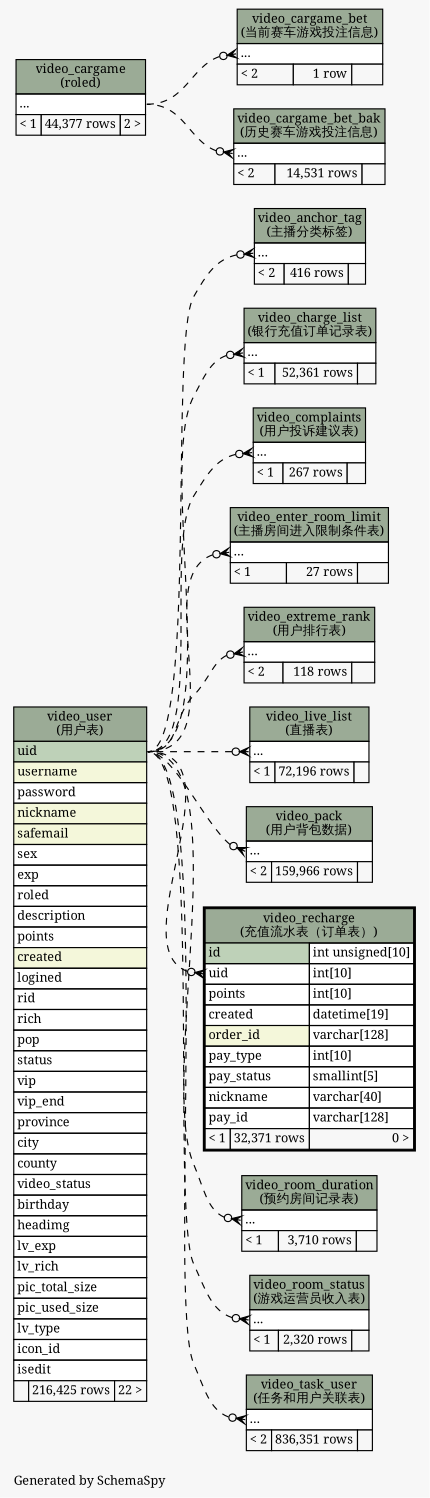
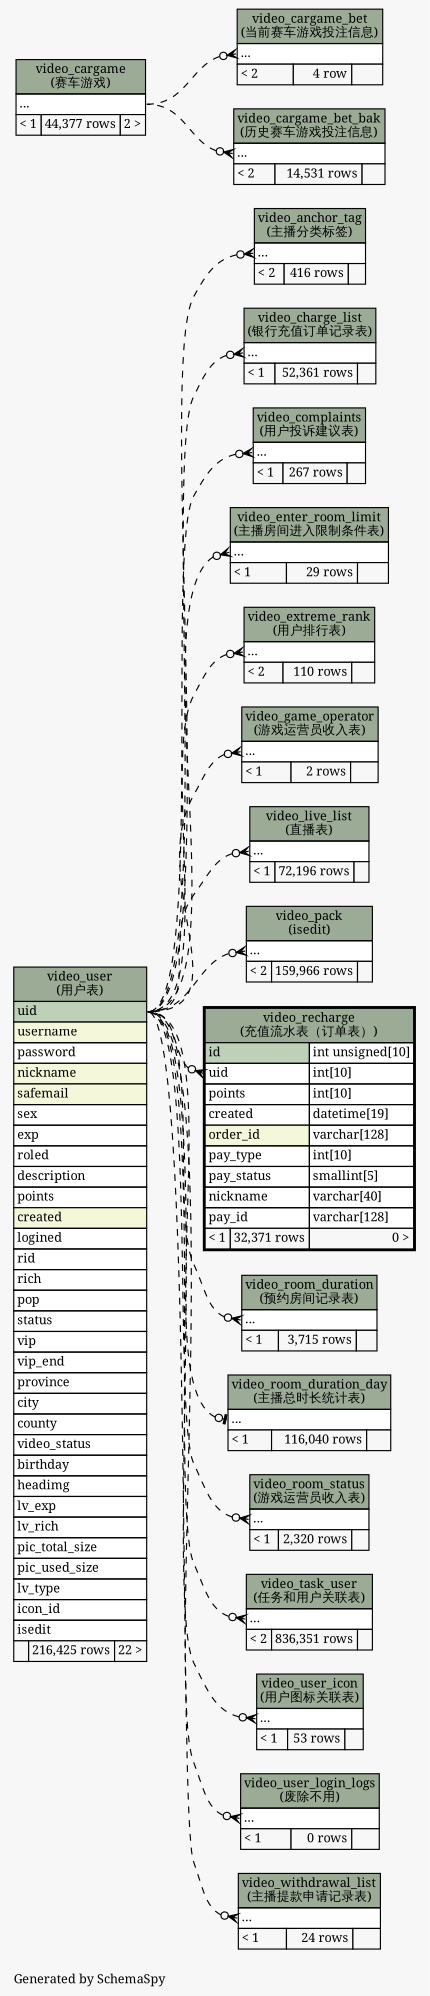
node "video_cargame_bet": text "1 row" -> "4 row"
node "video_cargame": text "(roled)" -> "(赛车游戏)"
node "video_enter_room_limit": text "27 rows" -> "29 rows"
node "video_extreme_rank": text "118 rows" -> "110 rows"
node "video_game_operator": added
node "video_pack": text "(用户背包数据)" -> "(isedit)"
node "video_room_duration": text "3,710 rows" -> "3,715 rows"
node "video_room_duration_day": added
node "video_user_icon": added
node "video_user_login_logs": added
node "video_withdrawal_list": added
